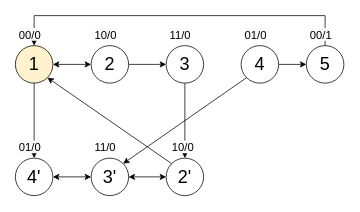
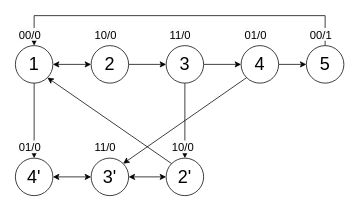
node "1": fillcolor #fff2cc -> #ffffff
edge "3" -> "4": added
